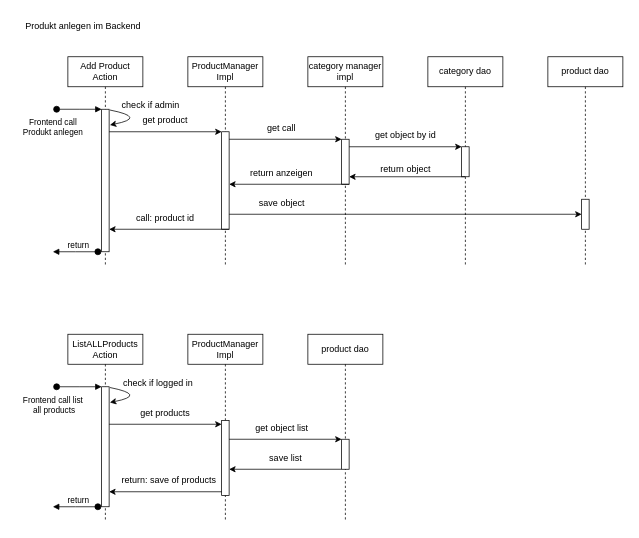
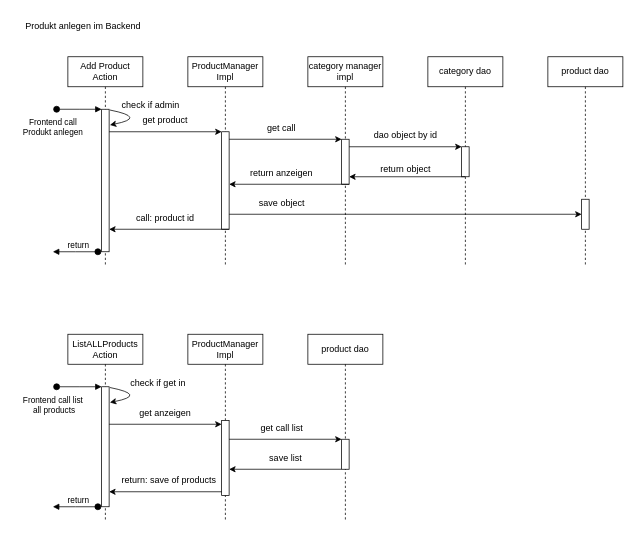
node "get object by id": label "get object by id" -> "dao object by id"
node "check if logged in": label "check if logged in" -> "check if get in"
node "get products": label "get products" -> "get anzeigen"
node "get object list": label "get object list" -> "get call list"
